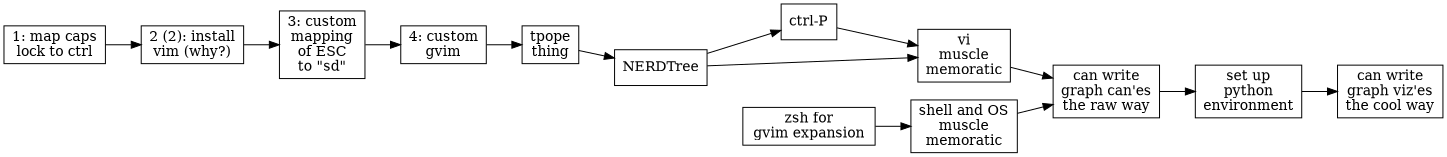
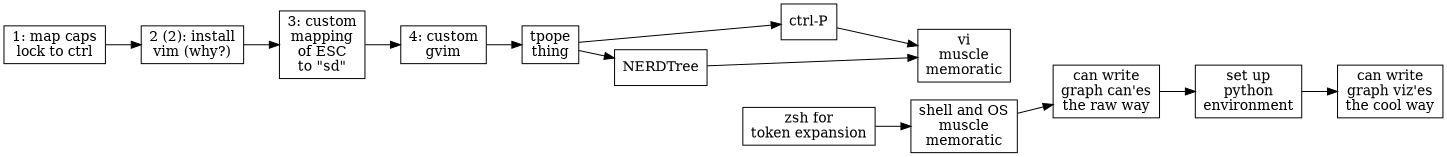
edge "NERDTree" -> "ctrl-P": now "tpope thing" -> "ctrl-P"
edge "vi muscle memoratic" -> "can write graph can'es the raw way": removed
node "zsh for gvim expansion": label "zsh for gvim expansion" -> "zsh for token expansion"
